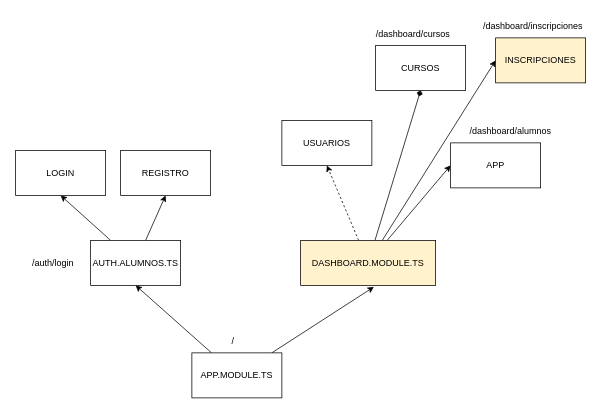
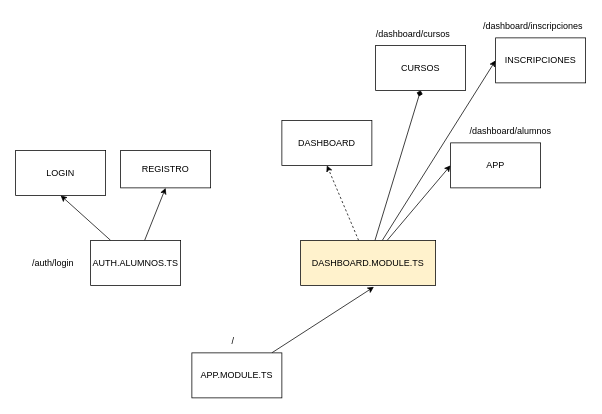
node "INSCRIPCIONES": fillcolor #fff2cc -> #ffffff
node "USUARIOS": label "USUARIOS" -> "DASHBOARD"
node "REGISTRO": size 90x45 -> 90x38
edge "APP.MODULE.TS" -> "AUTH.ALUMNOS.TS": removed
